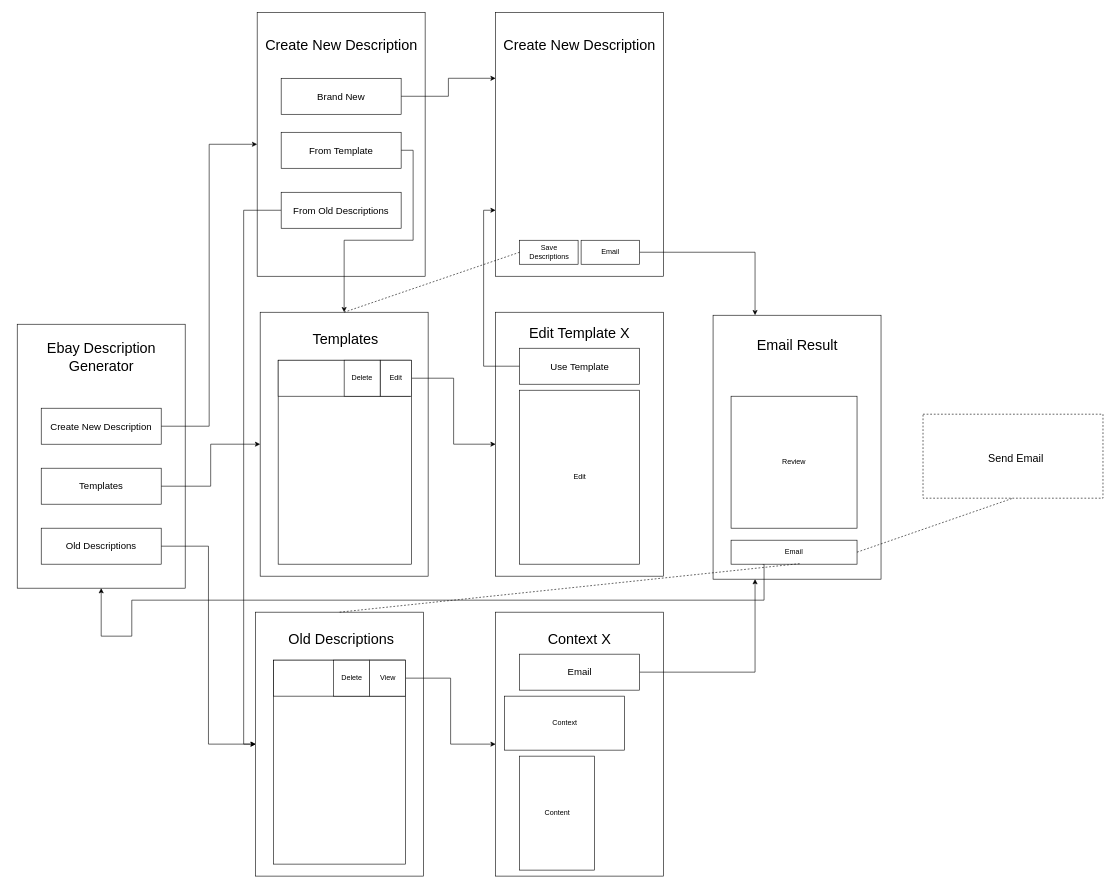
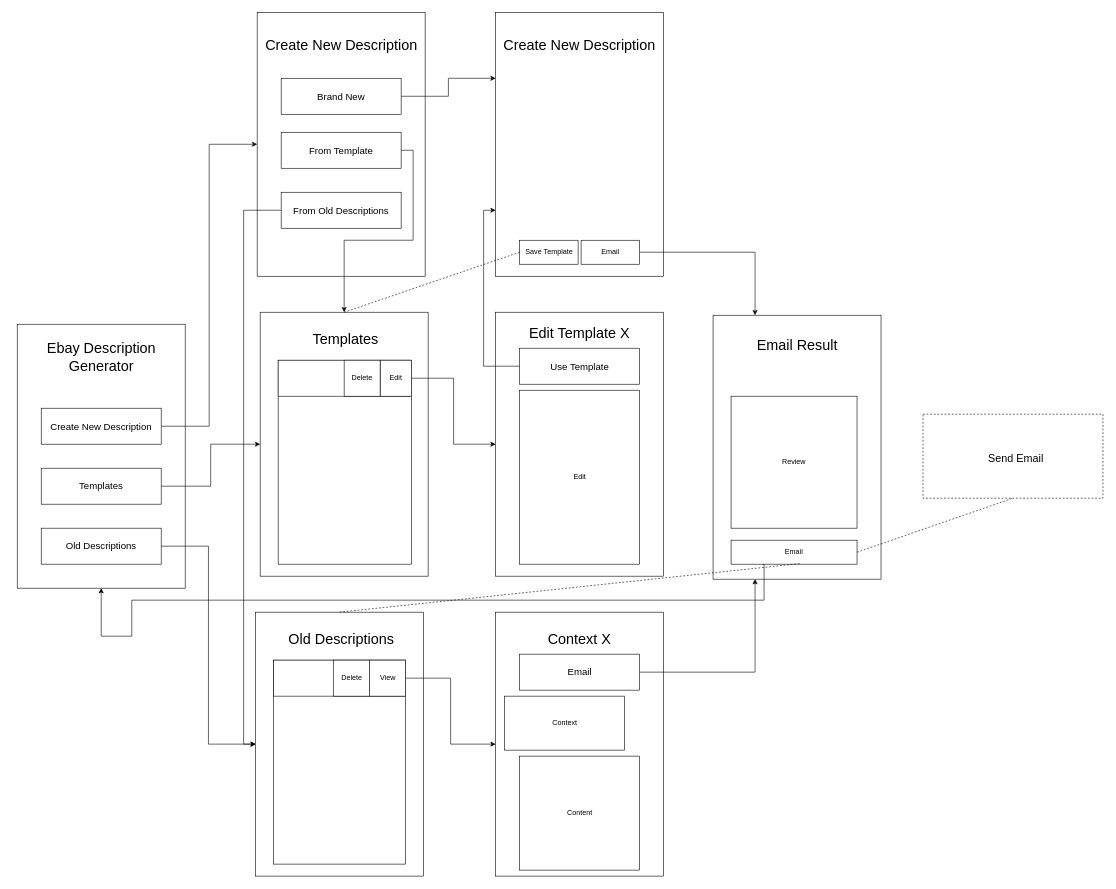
node "Save Descriptions": label "Save Descriptions" -> "Save Template"
node "Content": size 75x114 -> 120x114
